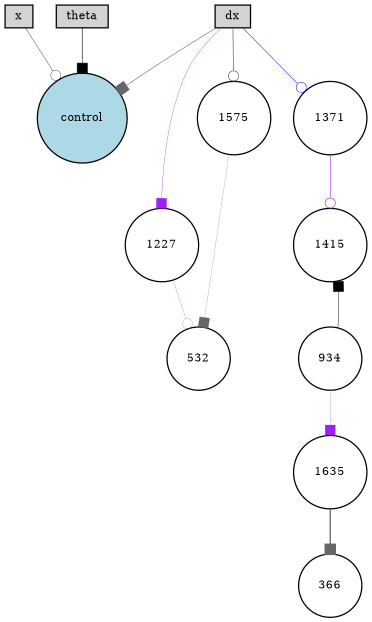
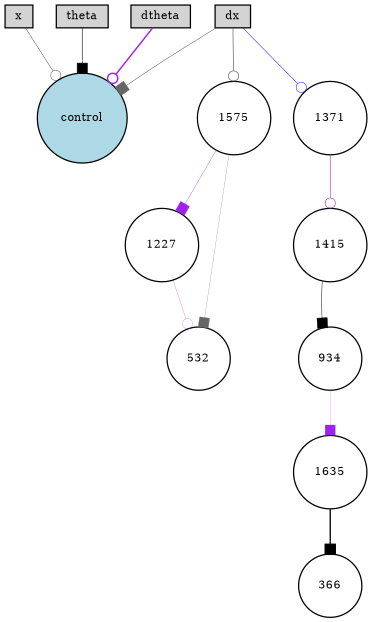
node "dtheta": added
edge "dx" -> "1227": now "1575" -> "1227"
edge "934" -> "1415": reversed
edge "1635" -> "366": color gray40 -> black
